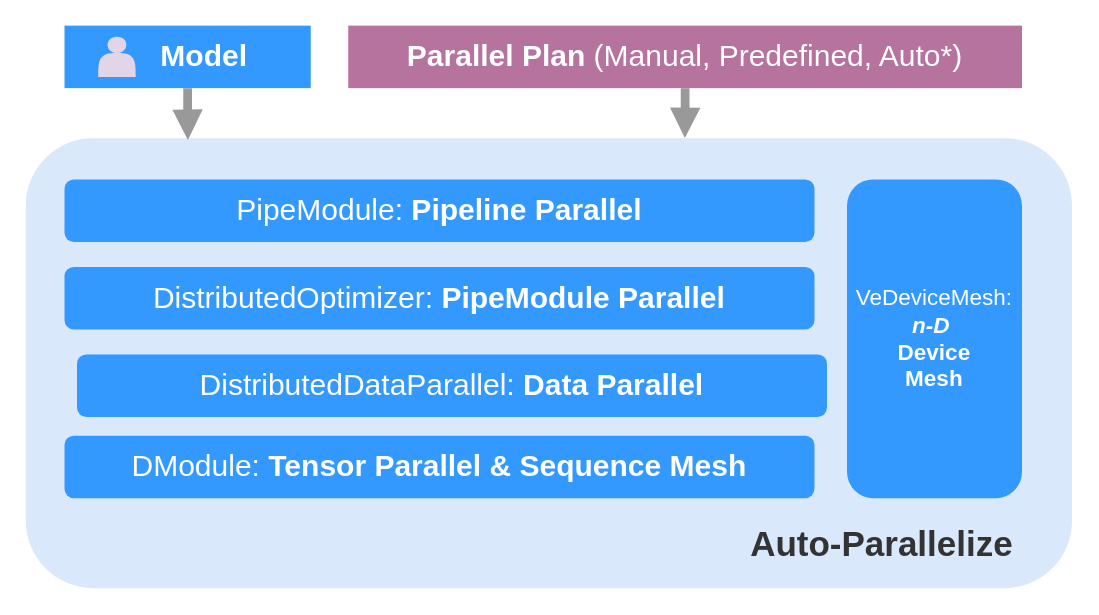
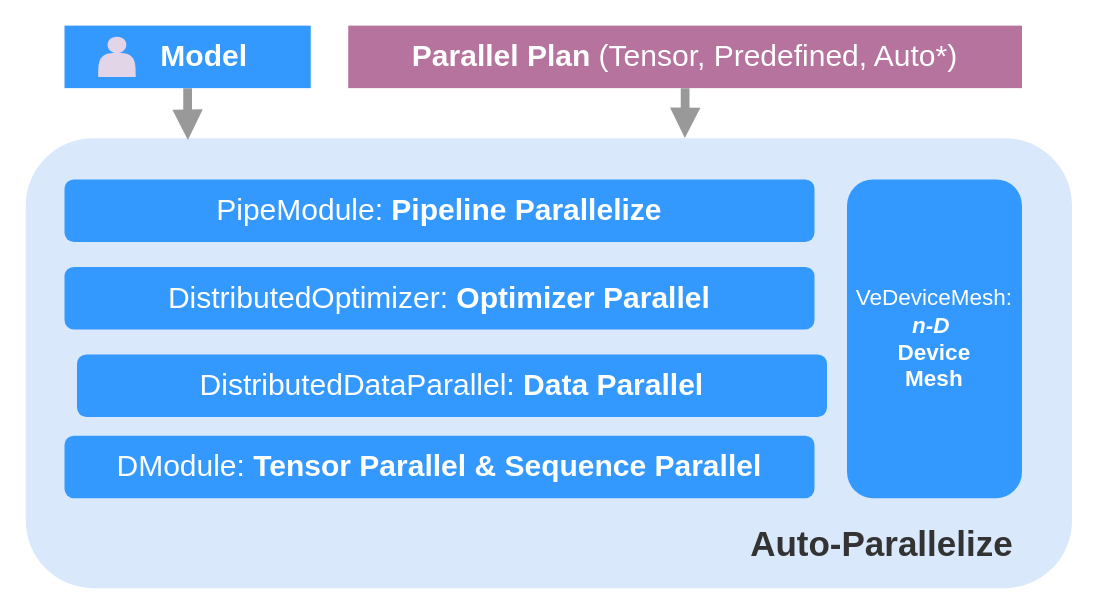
node "Parallel Plan (Manual, Predefined, Auto*)": label "Parallel Plan (Manual, Predefined, Auto*)" -> "Parallel Plan (Tensor, Predefined, Auto*)"
node "PipeModule: Pipeline Parallel": label "PipeModule: Pipeline Parallel" -> "PipeModule: Pipeline Parallelize"
node "DistributedOptimizer: PipeModule Parallel": label "DistributedOptimizer: PipeModule Parallel" -> "DistributedOptimizer: Optimizer Parallel"
node "DModule: Tensor Parallel & Sequence Mesh": label "DModule: Tensor Parallel & Sequence Mesh" -> "DModule: Tensor Parallel & Sequence Parallel"
